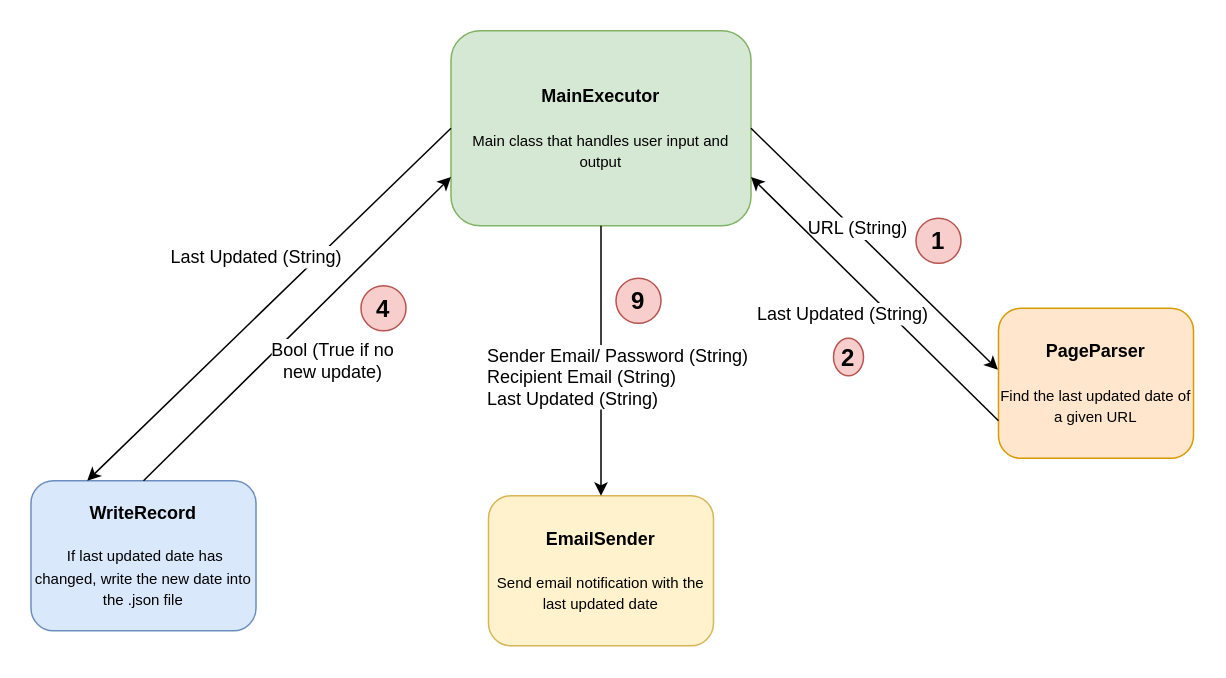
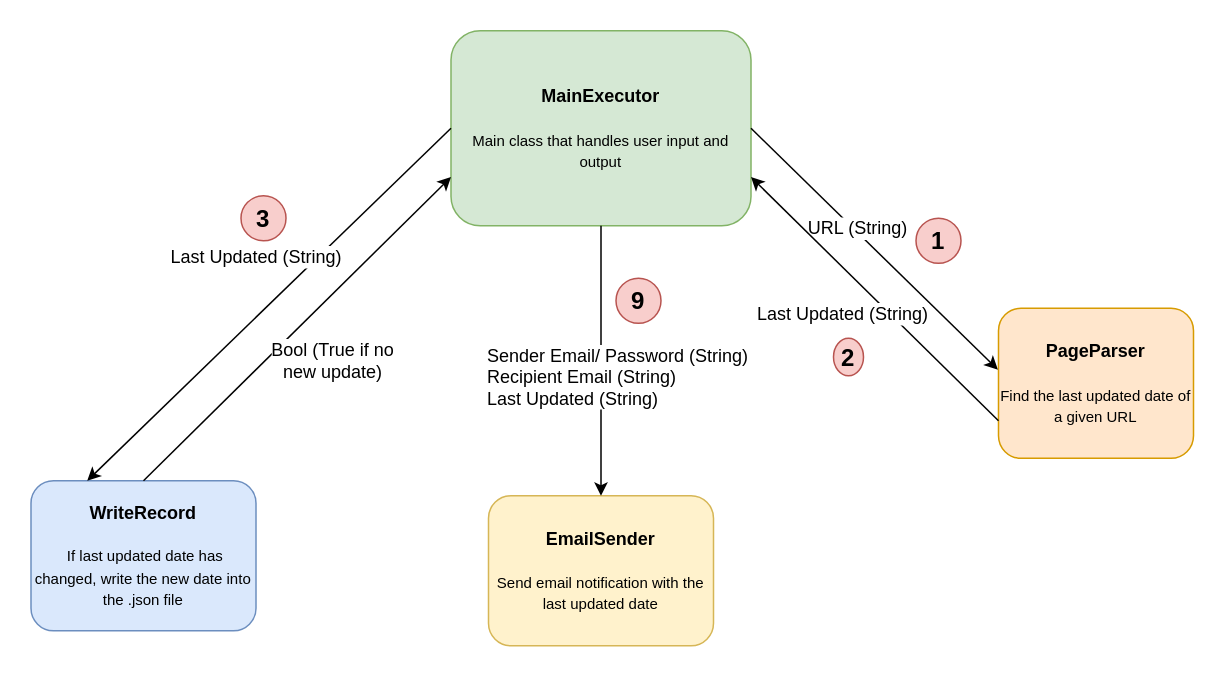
node "3": added
node "4": removed
